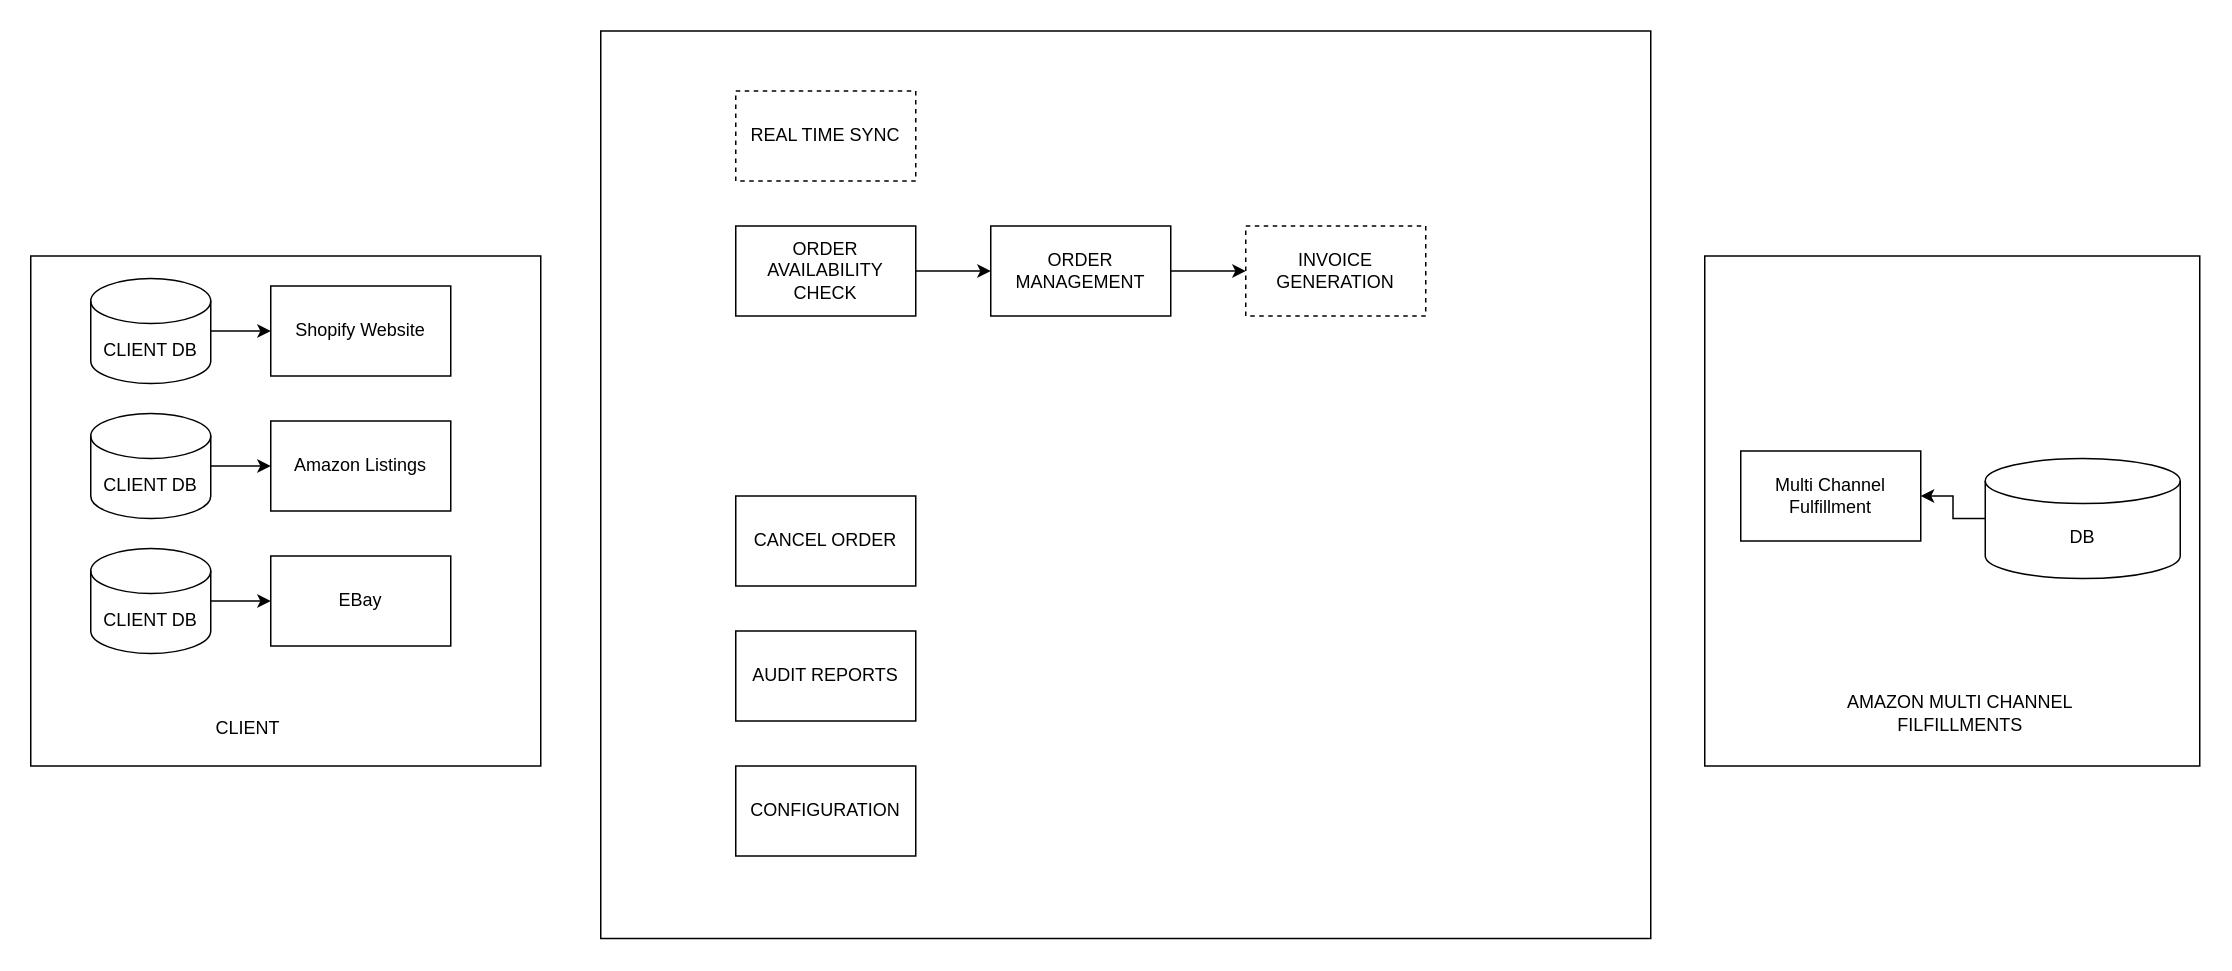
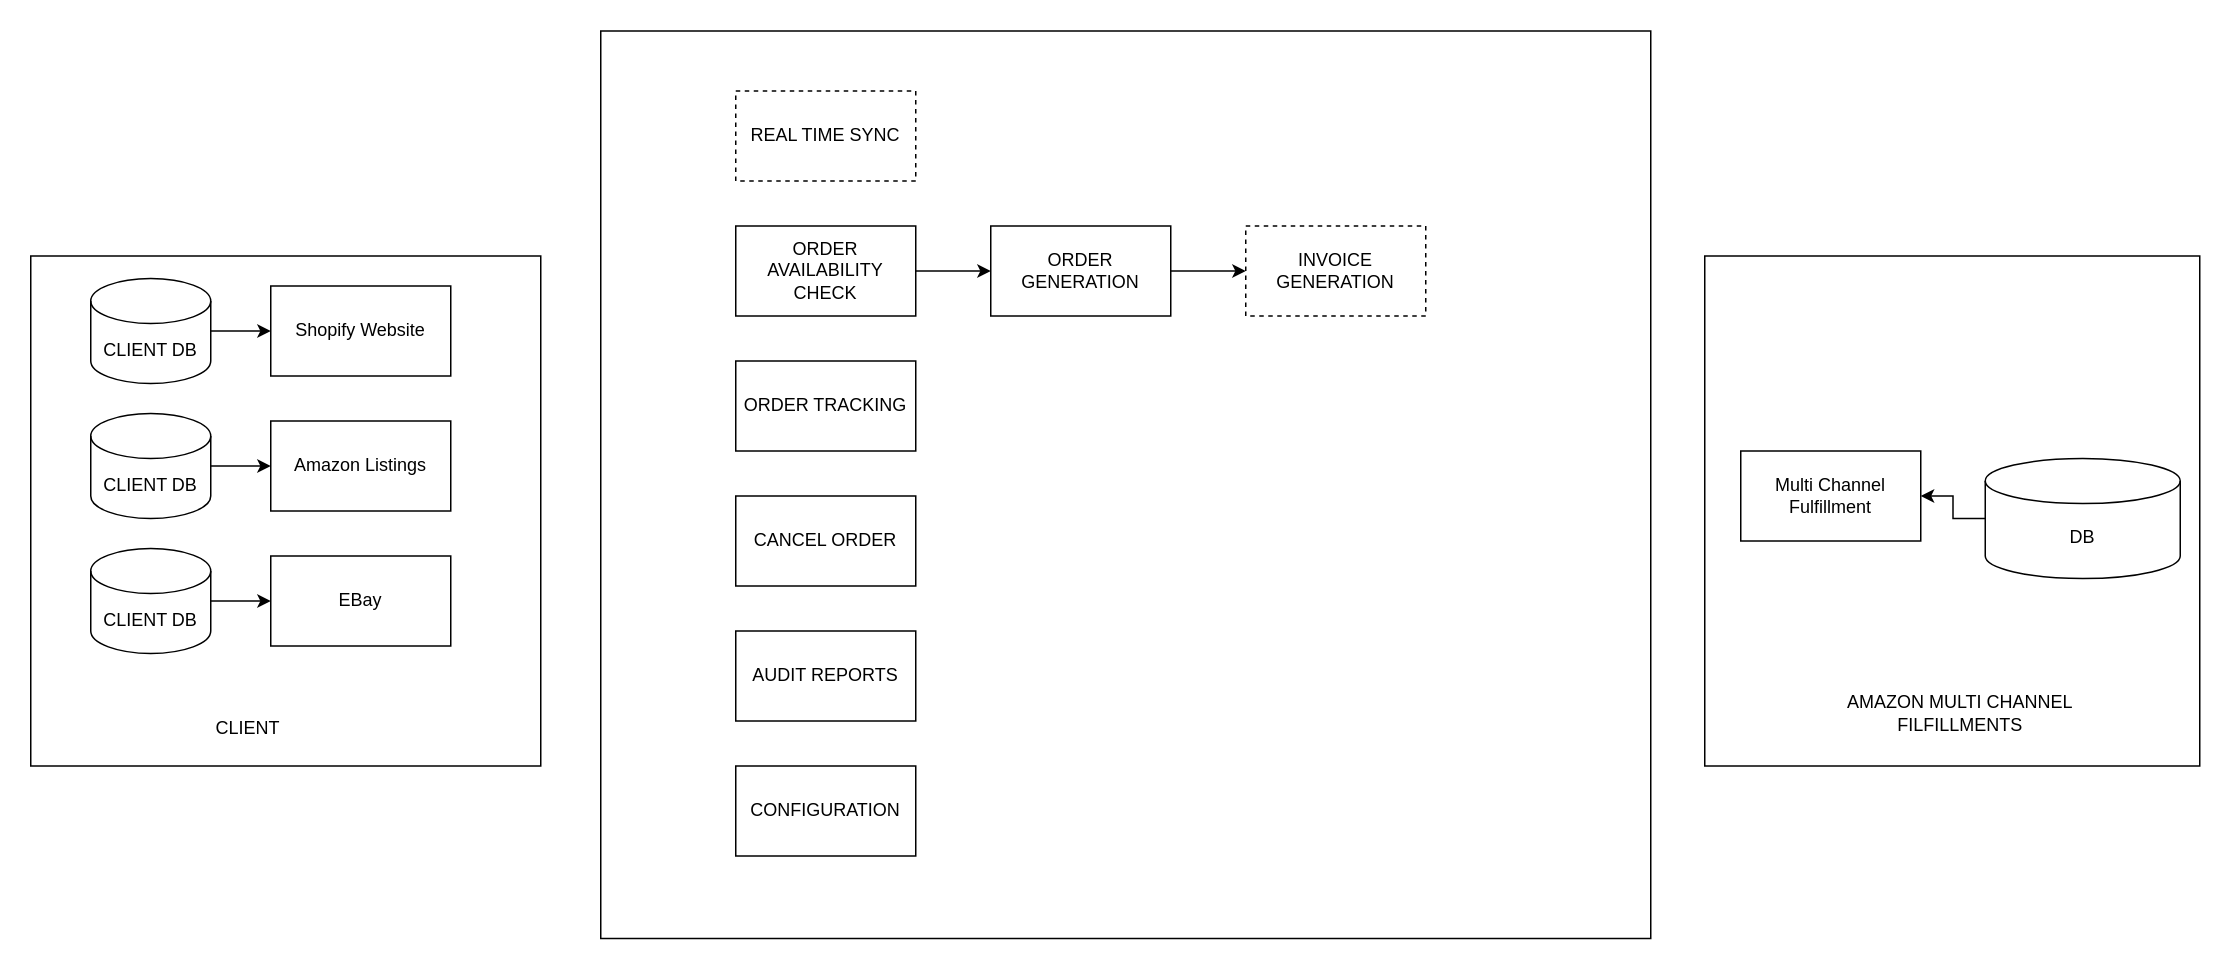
node "ORDER MANAGEMENT": label "ORDER MANAGEMENT" -> "ORDER GENERATION"
node "ORDER TRACKING": added
